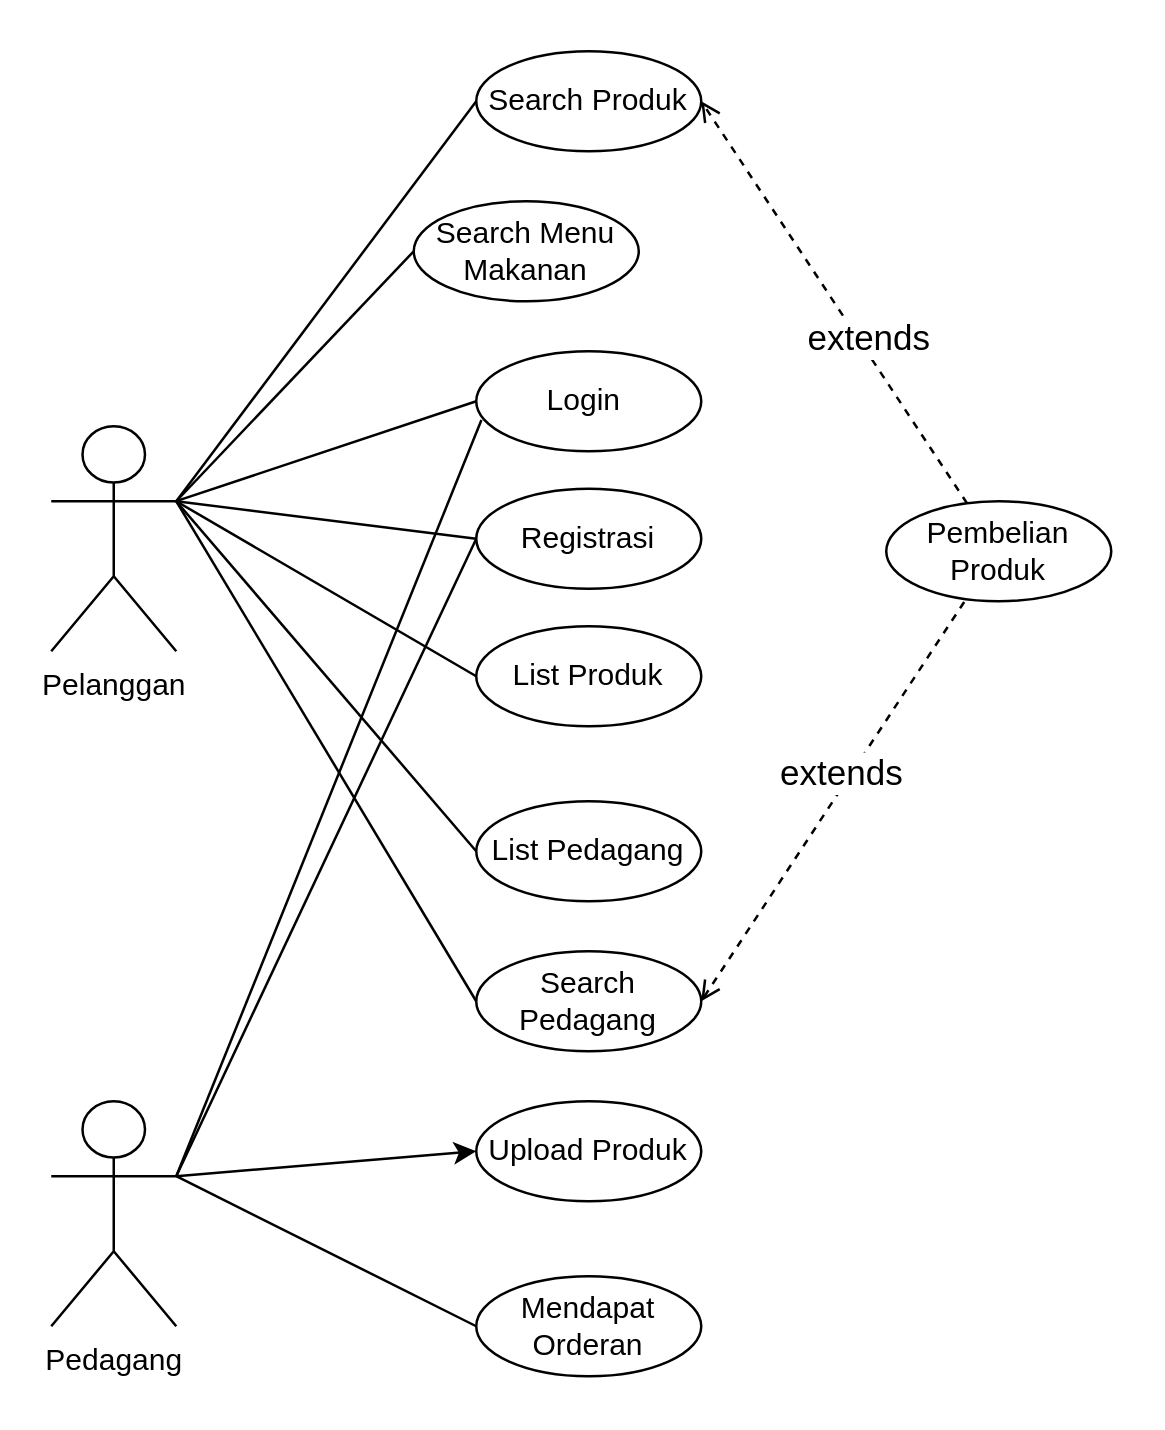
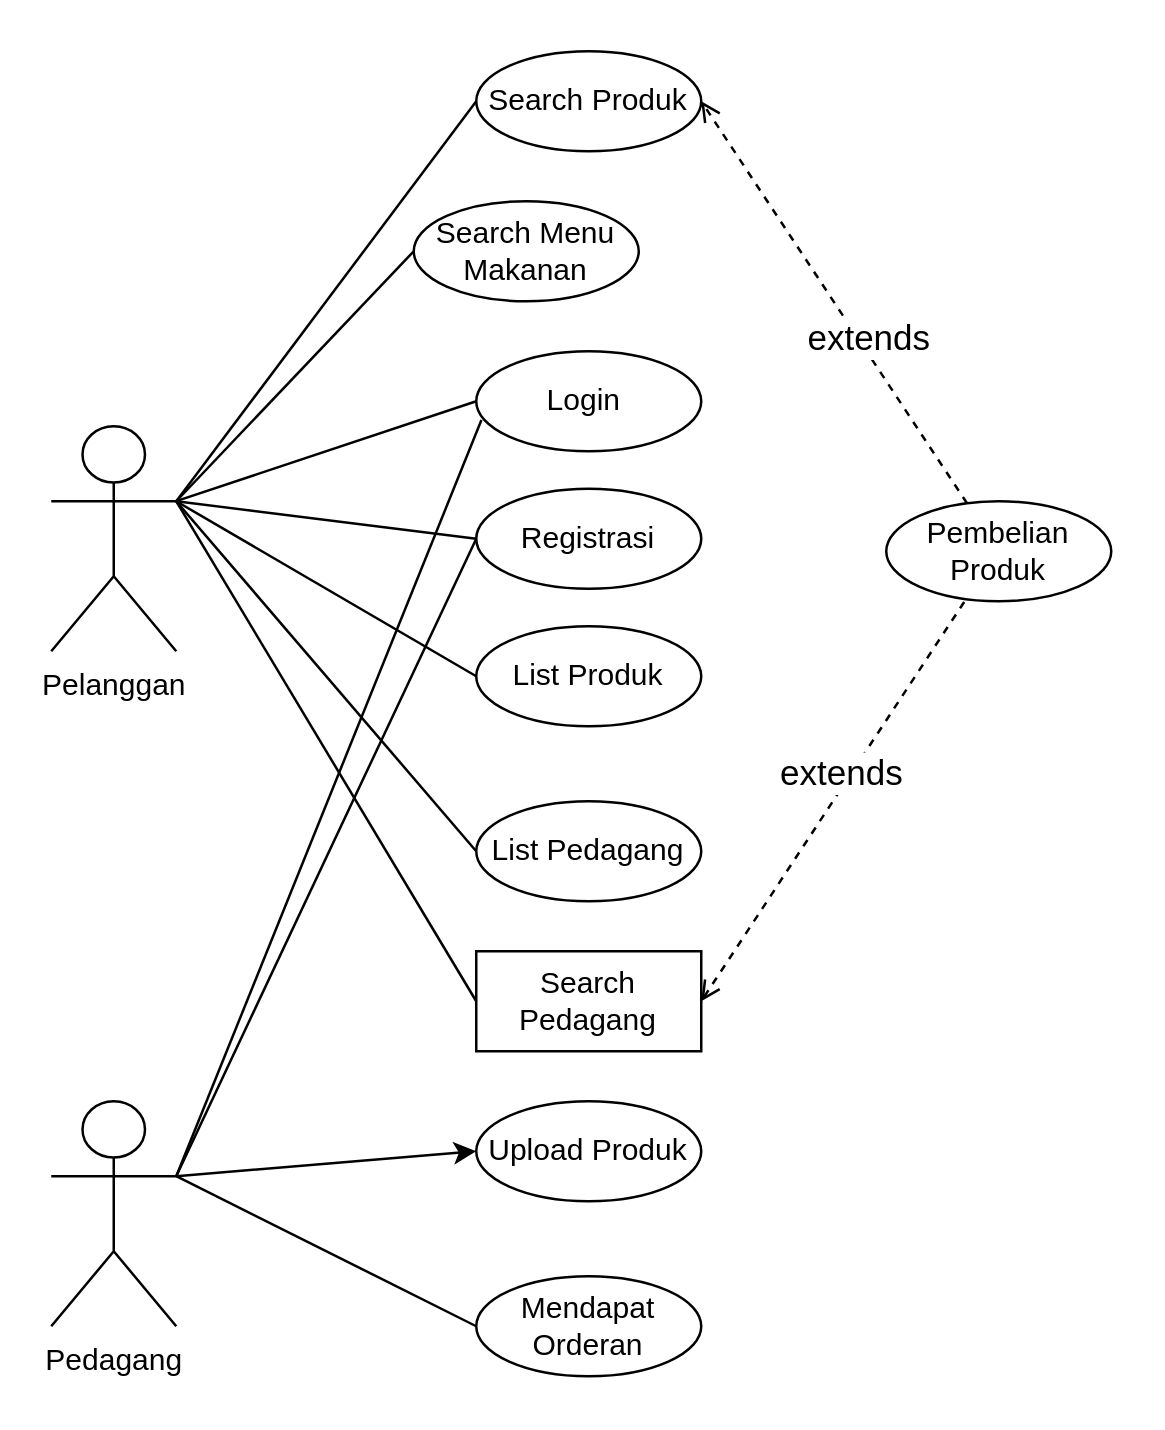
node "Search Pedagang": shape ellipse -> rectangle
